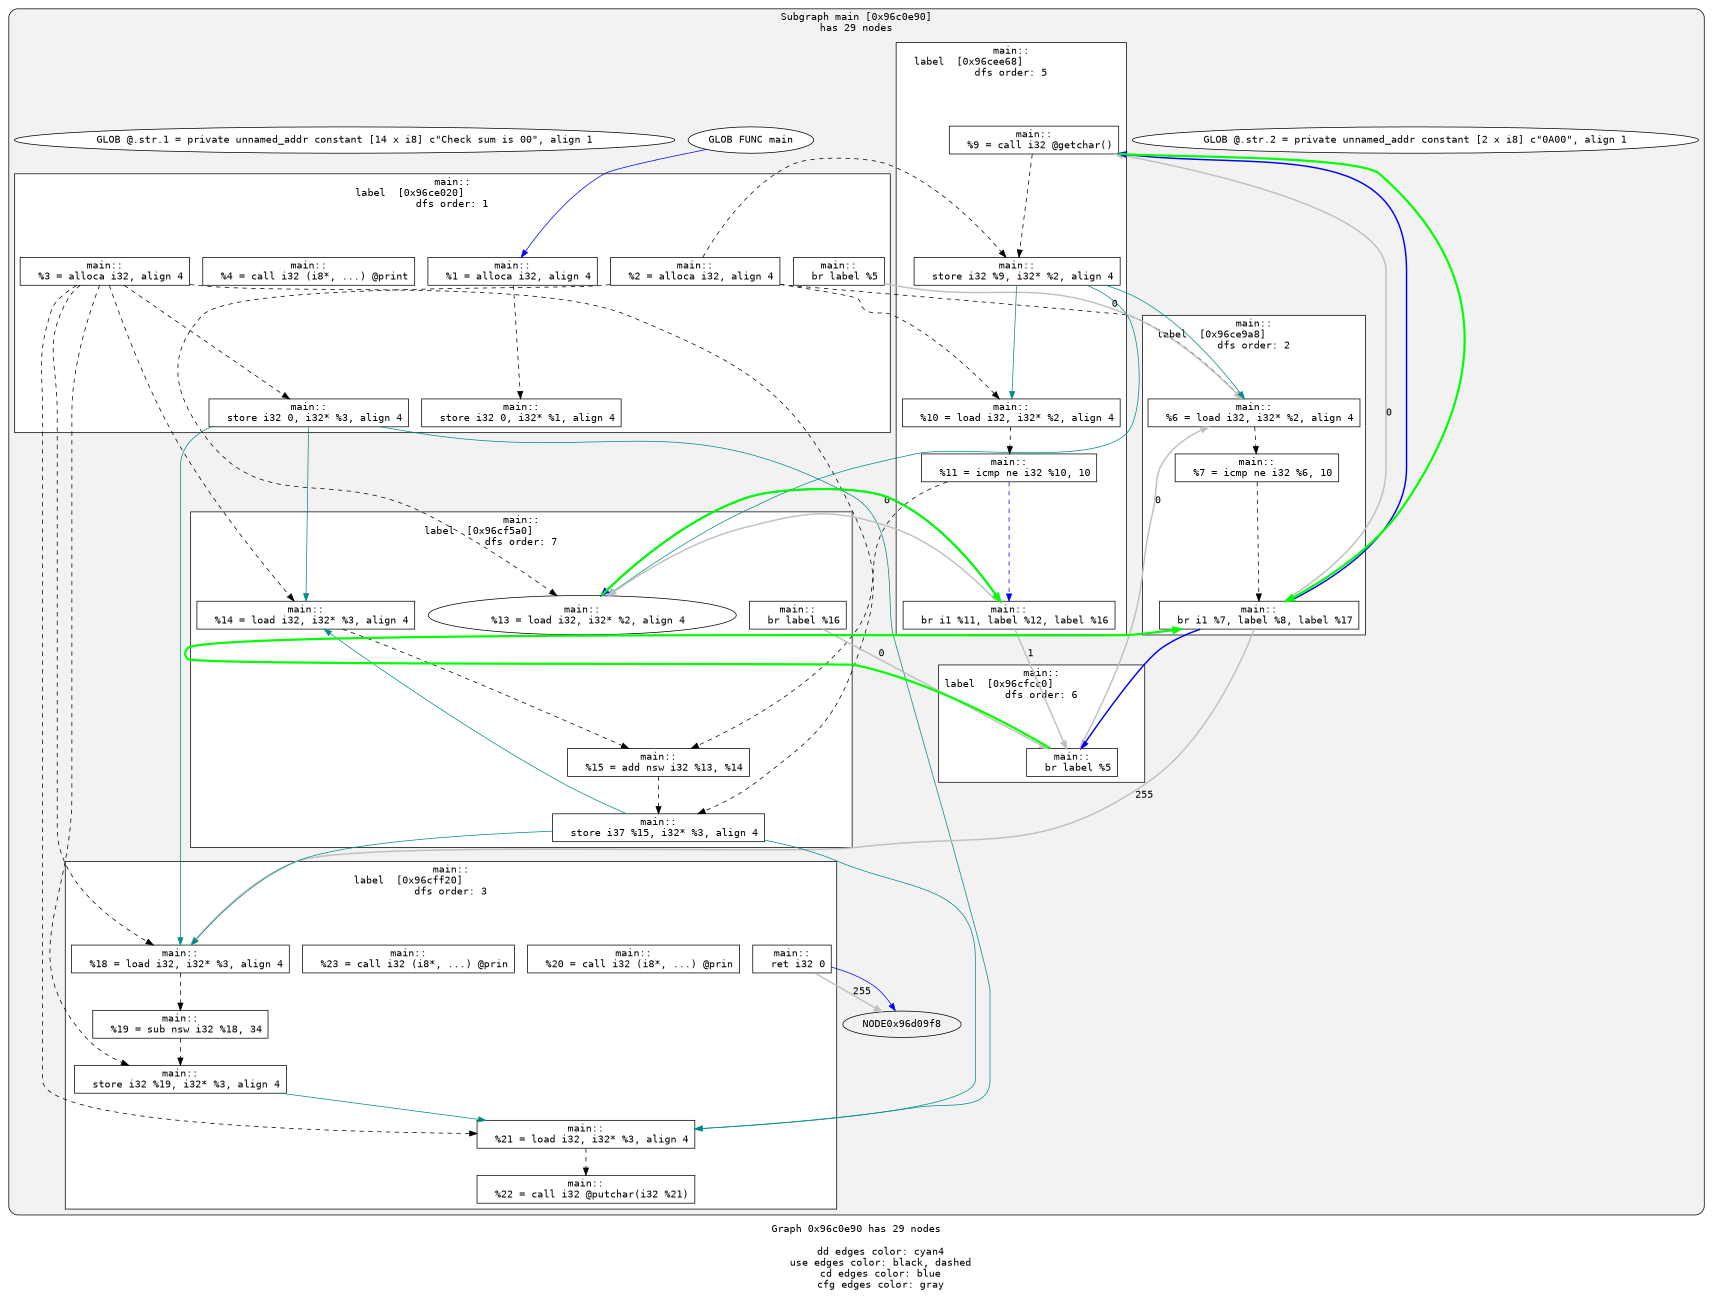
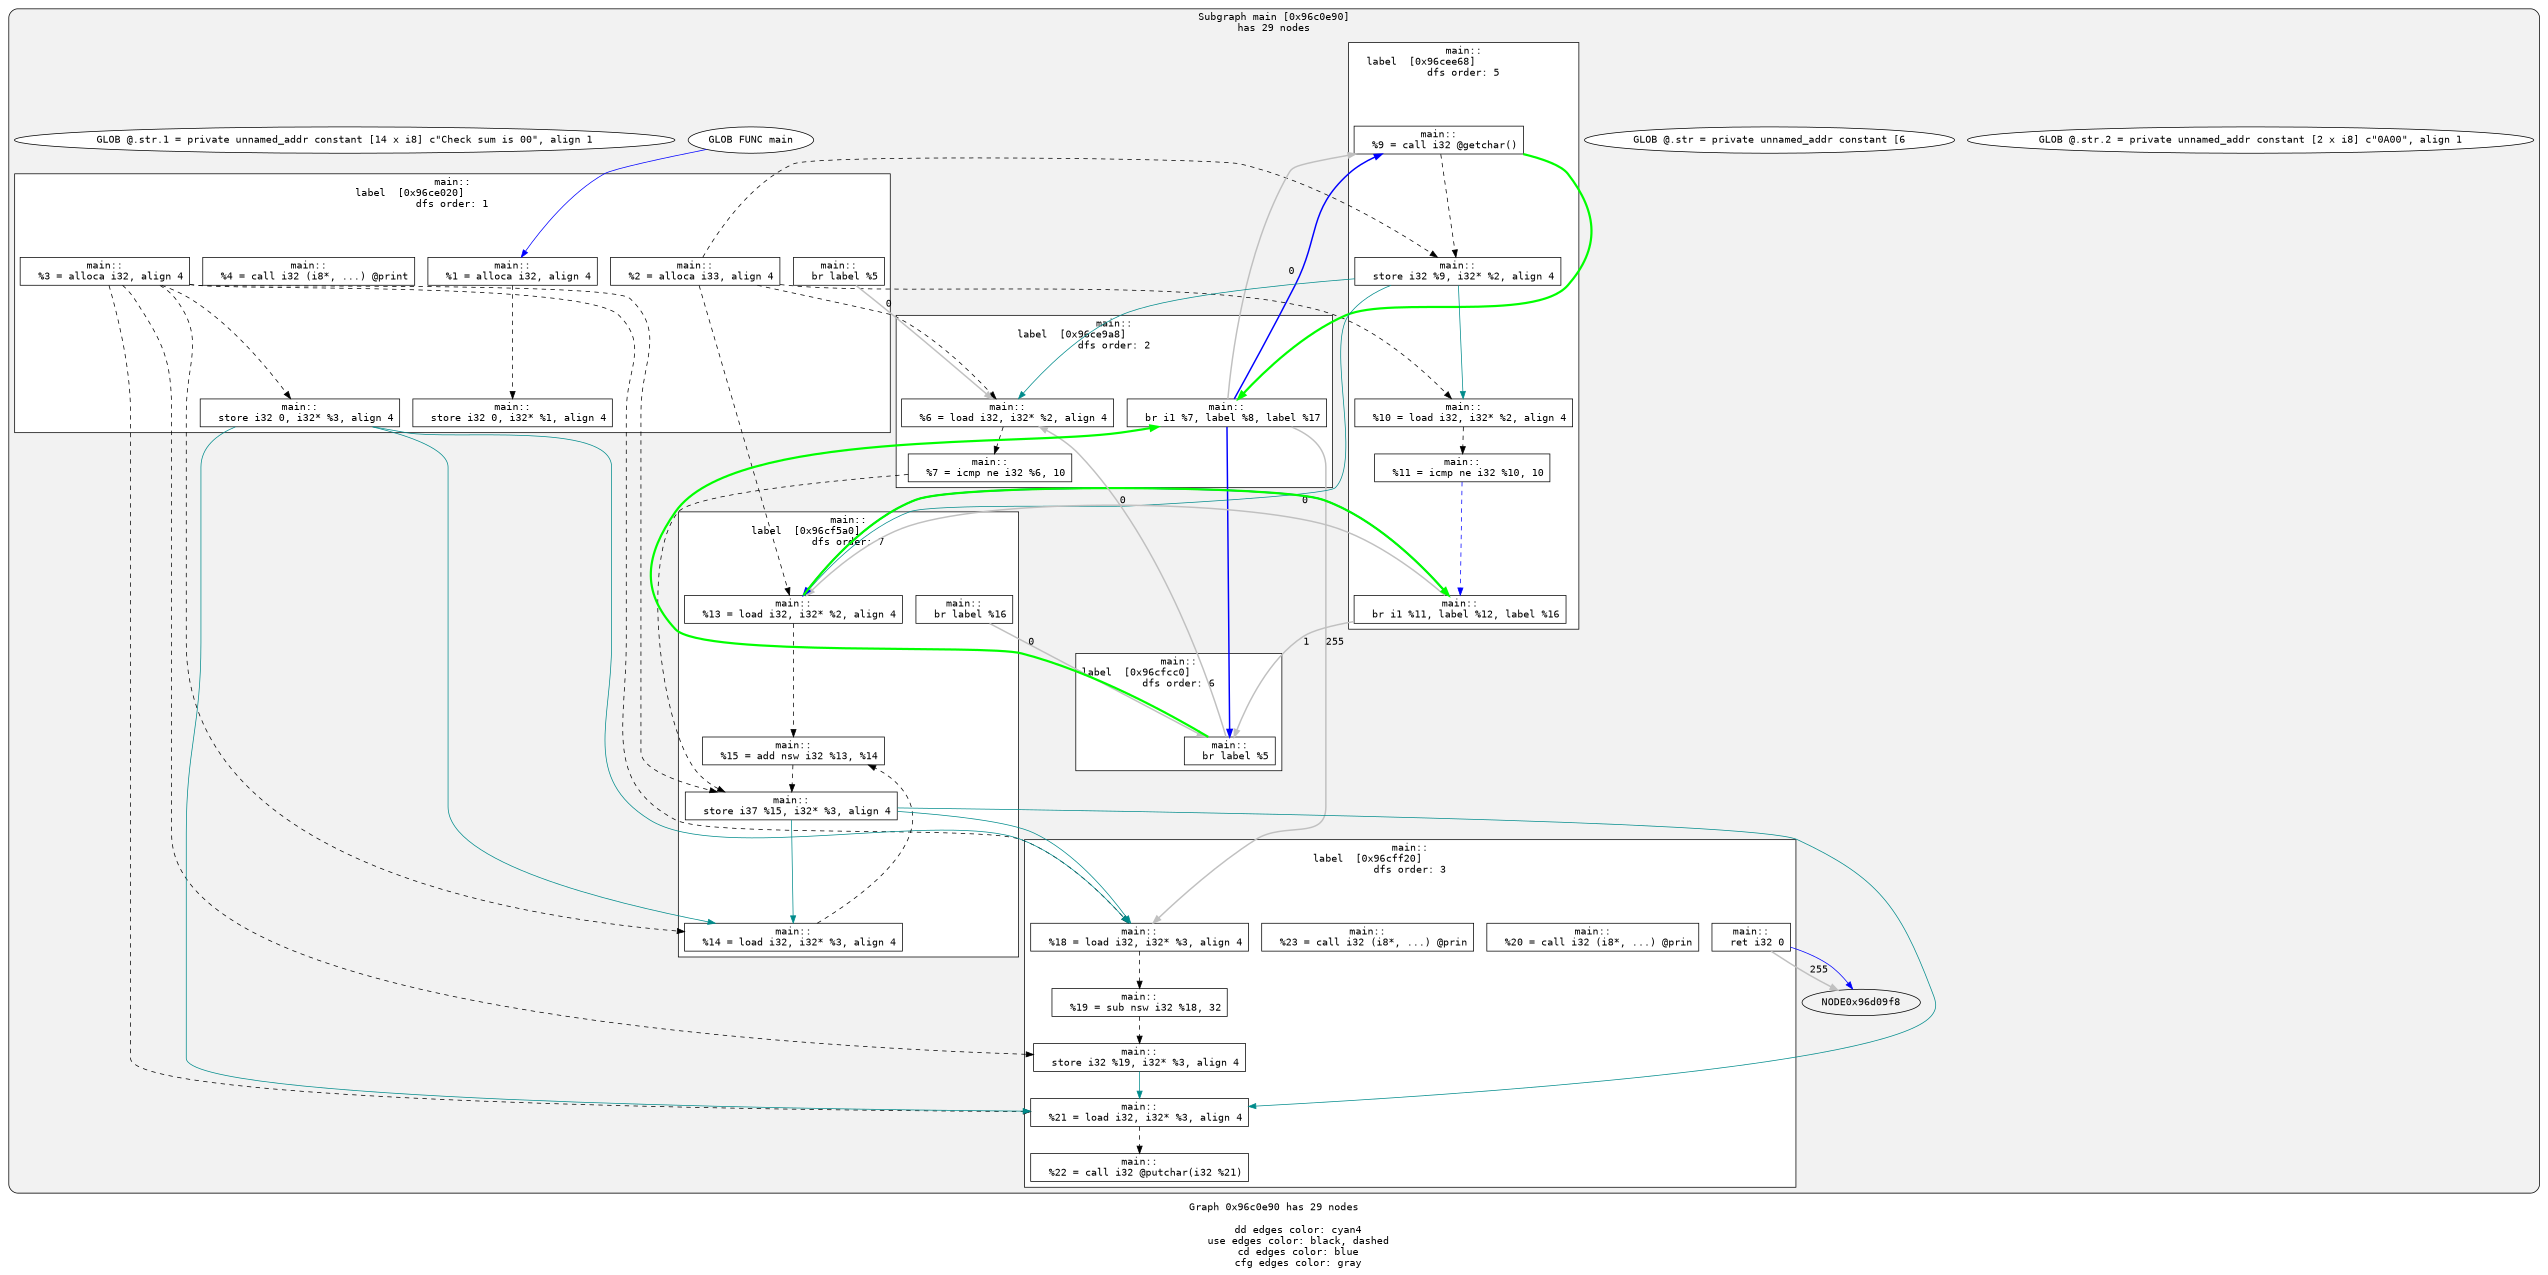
node "GLOB @.str = private unnamed_addr constant [6": added
node "main:: %2 = alloca i32, align 4": label "main:: %2 = alloca i32, align 4" -> "main:: %2 = alloca i33, align 4"
edge "main:: %7 = icmp ne i32 %6, 10" -> "main:: br i1 %7, label %8, label %17": now "main:: %7 = icmp ne i32 %6, 10" -> "main:: store i37 %15, i32* %3, align 4"
node "main:: %13 = load i32, i32* %2, align 4": shape ellipse -> box
edge "main:: %11 = icmp ne i32 %10, 10" -> "main:: %15 = add nsw i32 %13, %14": now "main:: %13 = load i32, i32* %2, align 4" -> "main:: %15 = add nsw i32 %13, %14"
node "main:: %19 = sub nsw i32 %18, 34": label "main:: %19 = sub nsw i32 %18, 34" -> "main:: %19 = sub nsw i32 %18, 32"
